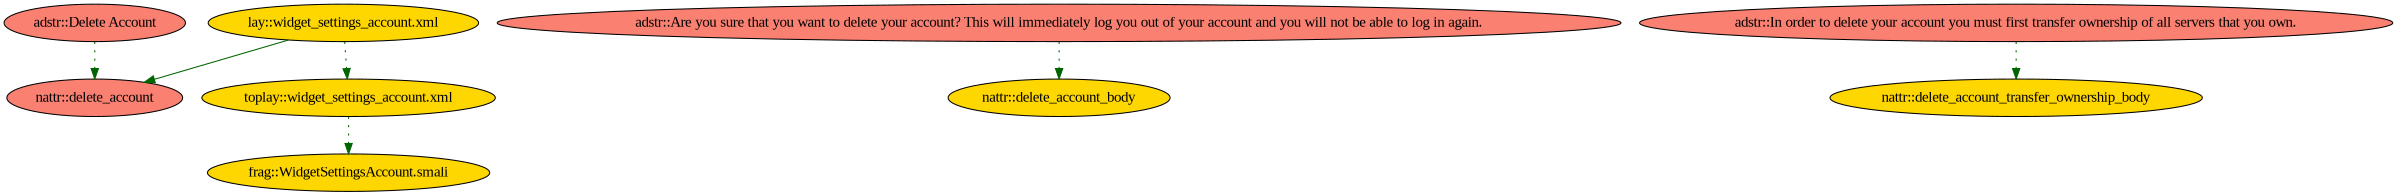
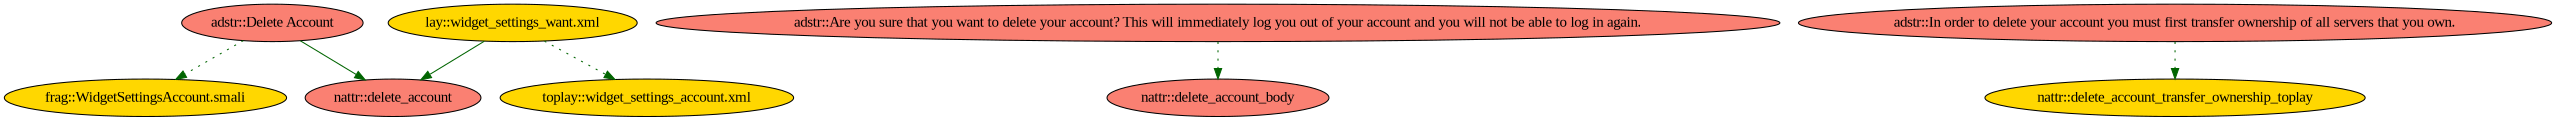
node "lay::widget_settings_account.xml": label "lay::widget_settings_account.xml" -> "lay::widget_settings_want.xml"
edge "adstr::Delete Account" -> "nattr::delete_account": style dotted -> solid
node "nattr::delete_account_body": fillcolor gold -> salmon
node "nattr::delete_account_transfer_ownership_body": label "nattr::delete_account_transfer_ownership_body" -> "nattr::delete_account_transfer_ownership_toplay"
edge "toplay::widget_settings_account.xml" -> "frag::WidgetSettingsAccount.smali": now "adstr::Delete Account" -> "frag::WidgetSettingsAccount.smali"
